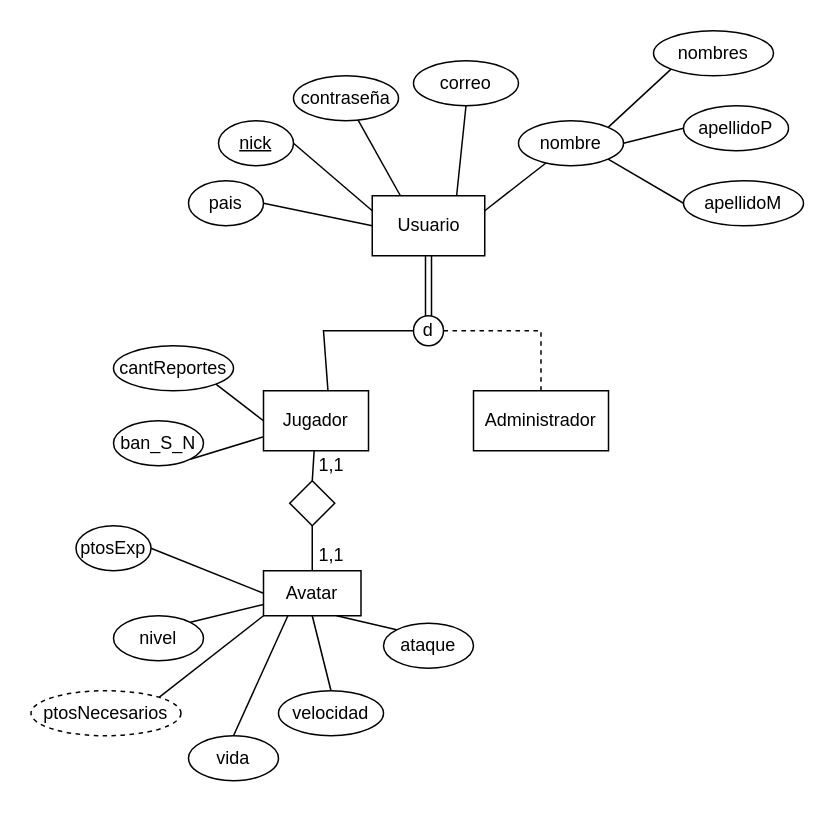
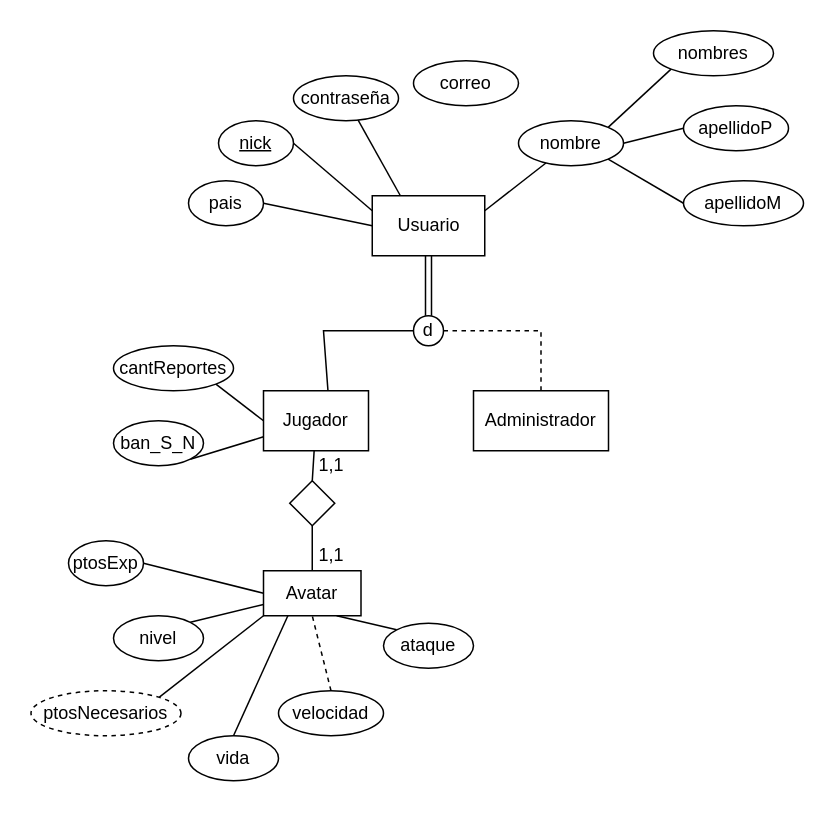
edge "correo" -- "Usuario": removed
node "ptosExp": moved (113, 548) -> (106, 563)
edge "Avatar" -- "velocidad": style solid -> dashed
